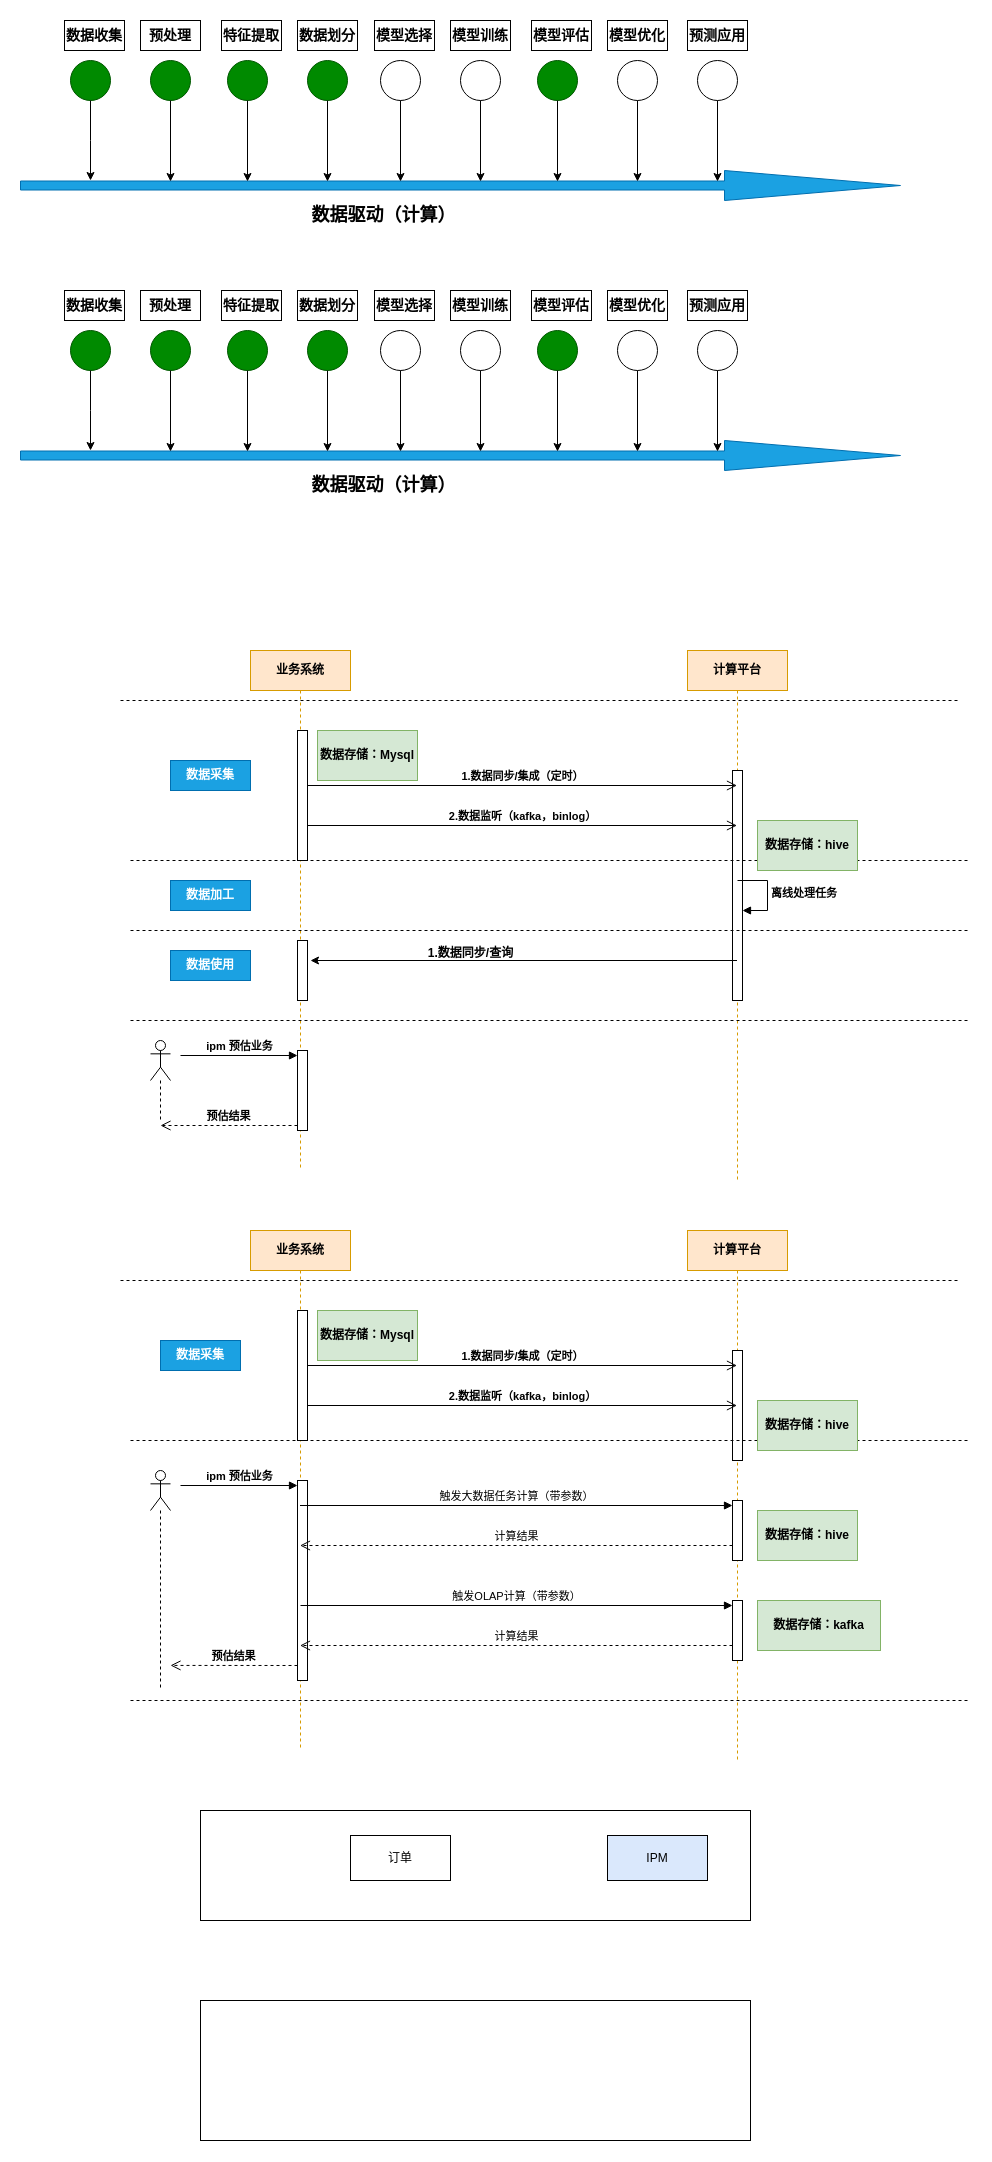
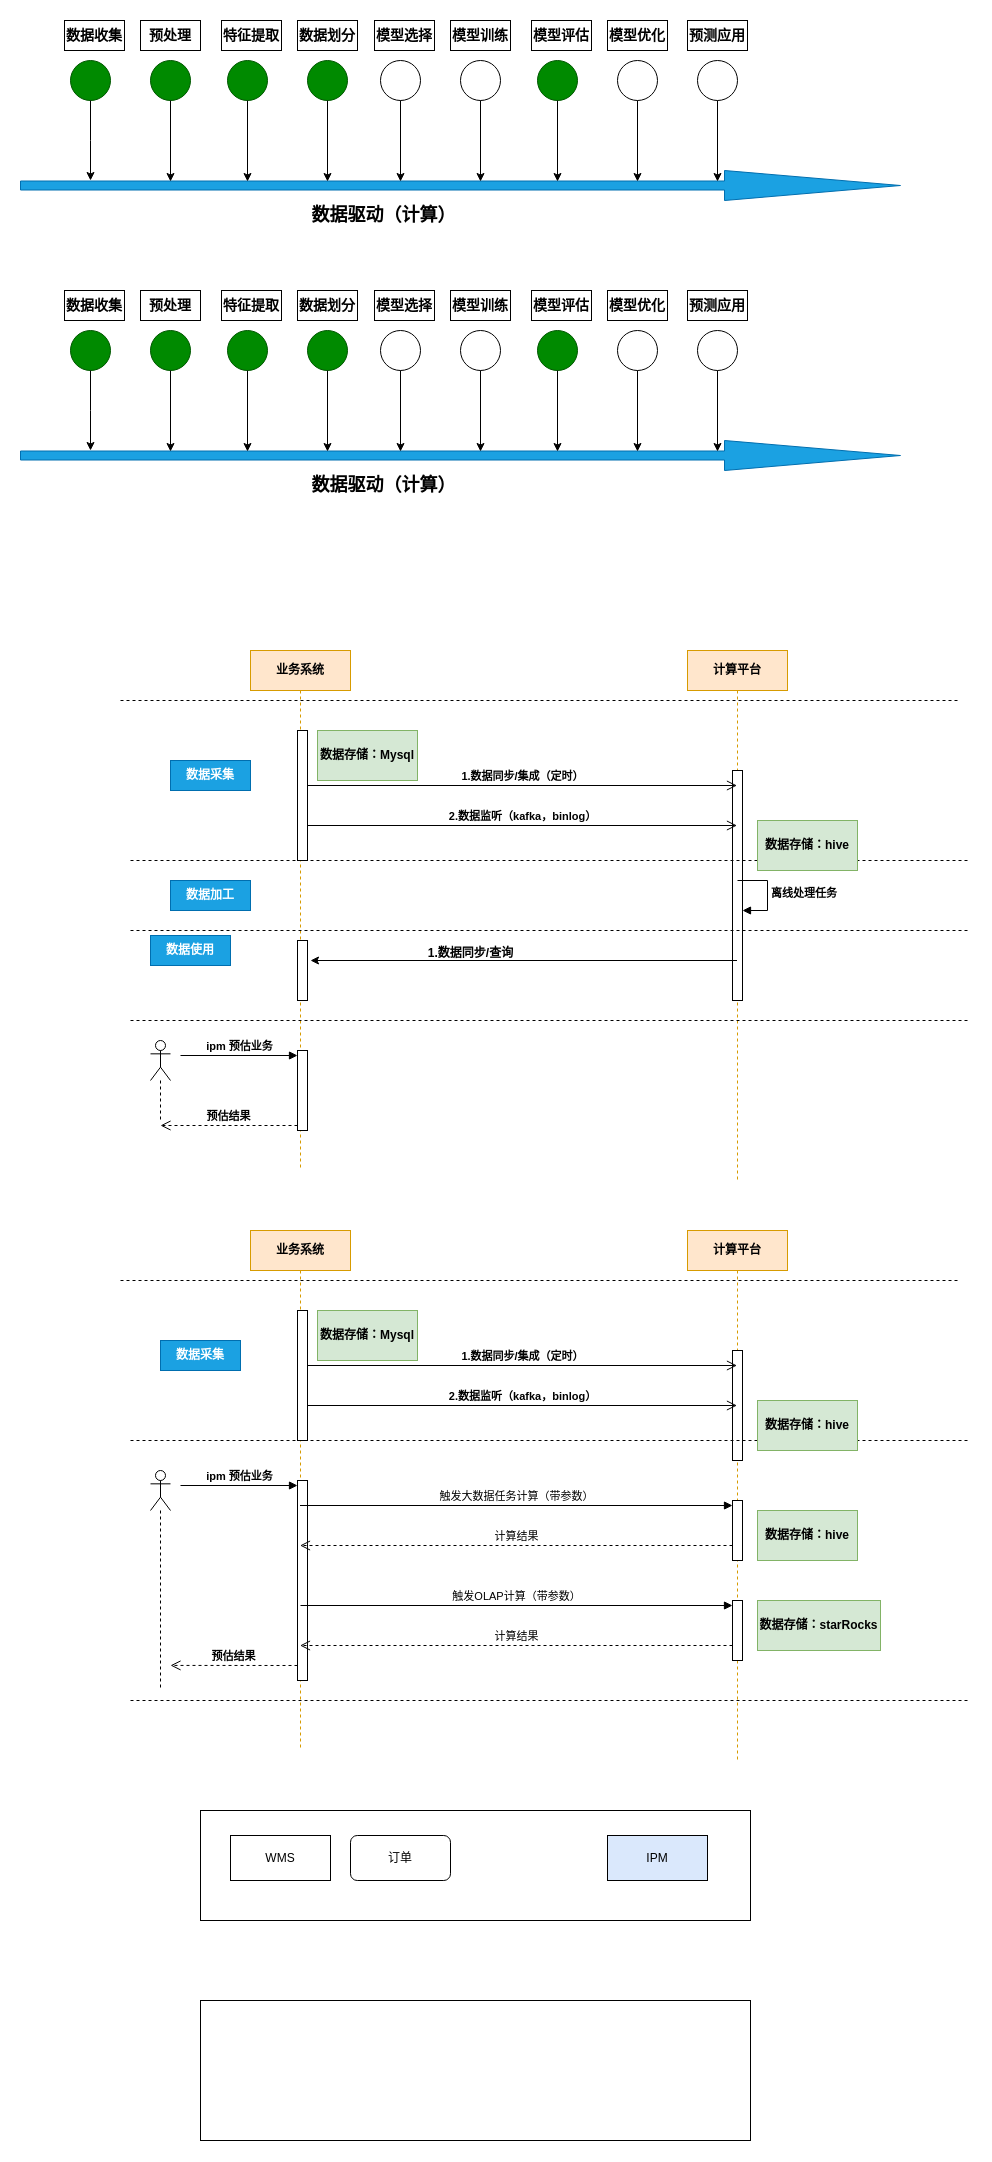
node "数据使用": moved (211, 966) -> (191, 951)
node "数据存储：kafka": label "数据存储：kafka" -> "数据存储：starRocks"
node "WMS": added
node "订单": shape rectangle -> rounded rectangle
